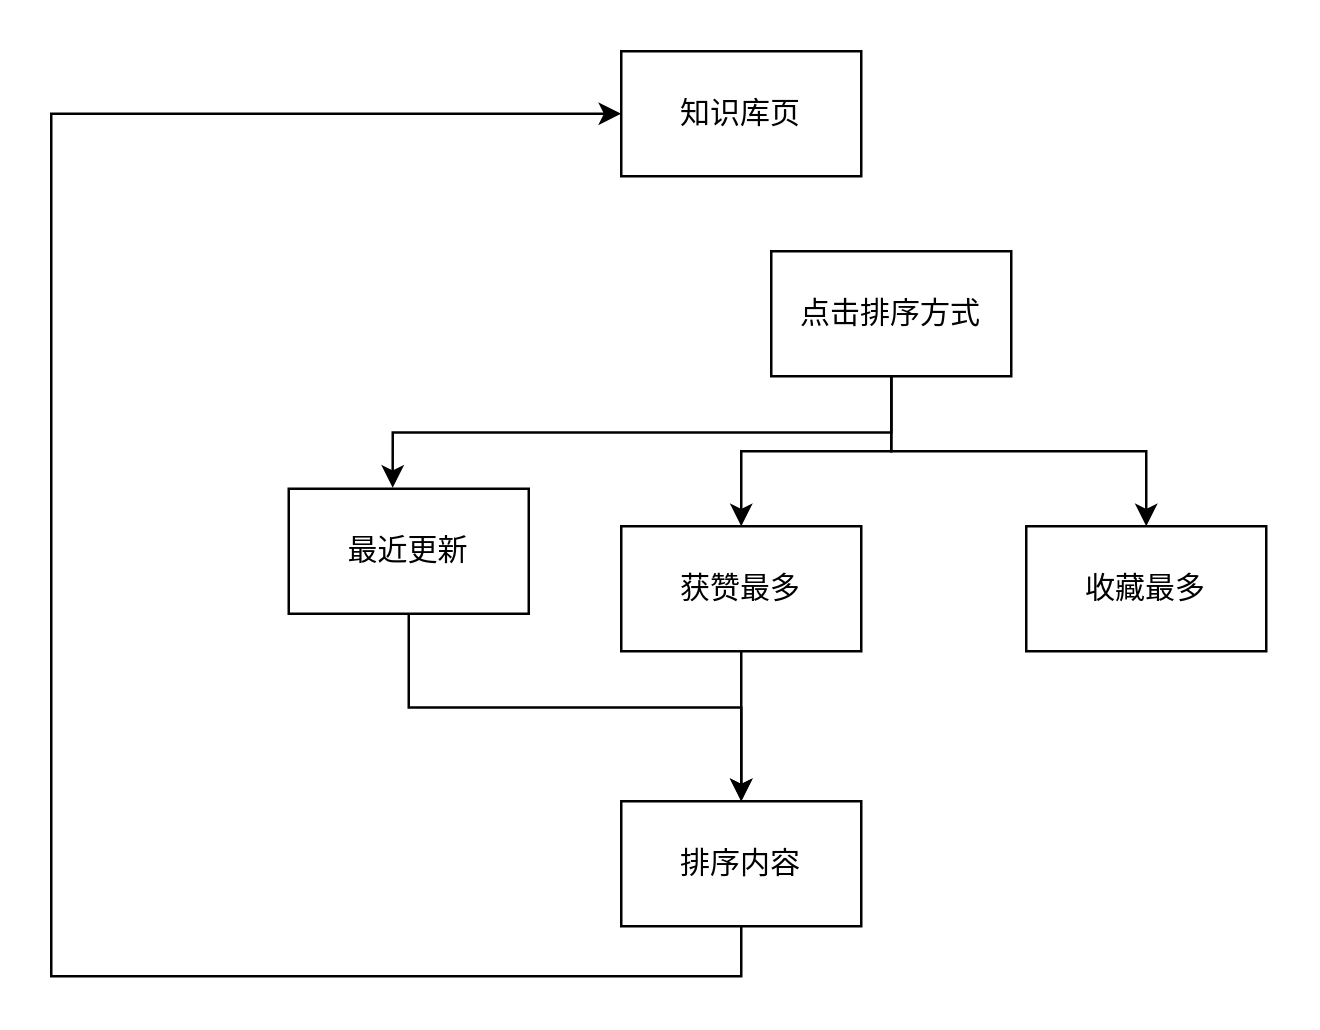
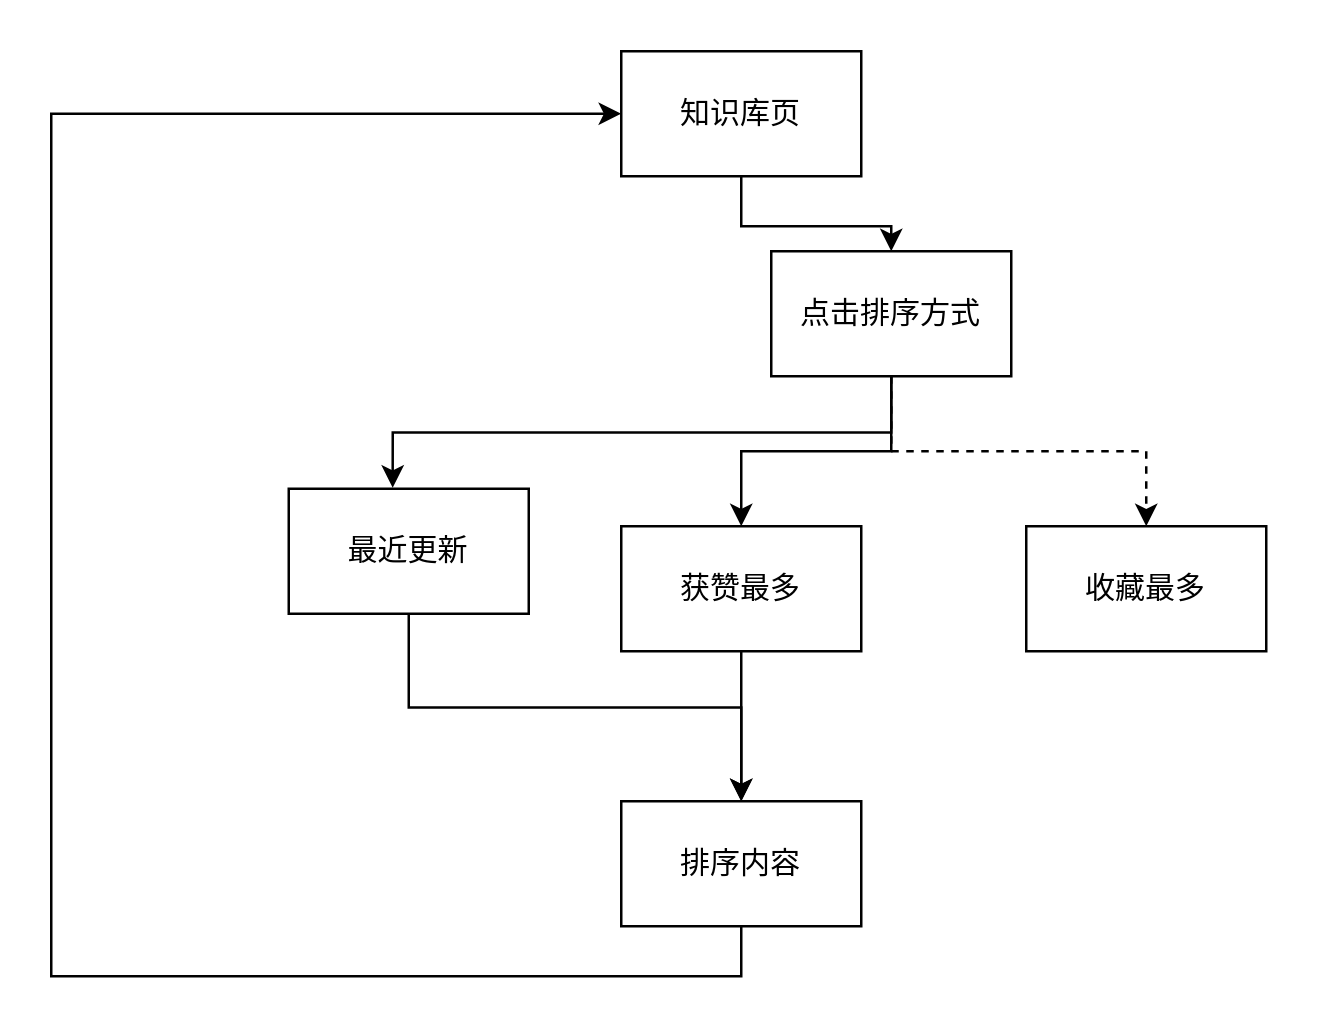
edge "知识库页" -> "点击排序方式": added
edge "点击排序方式" -> "收藏最多": style solid -> dashed
